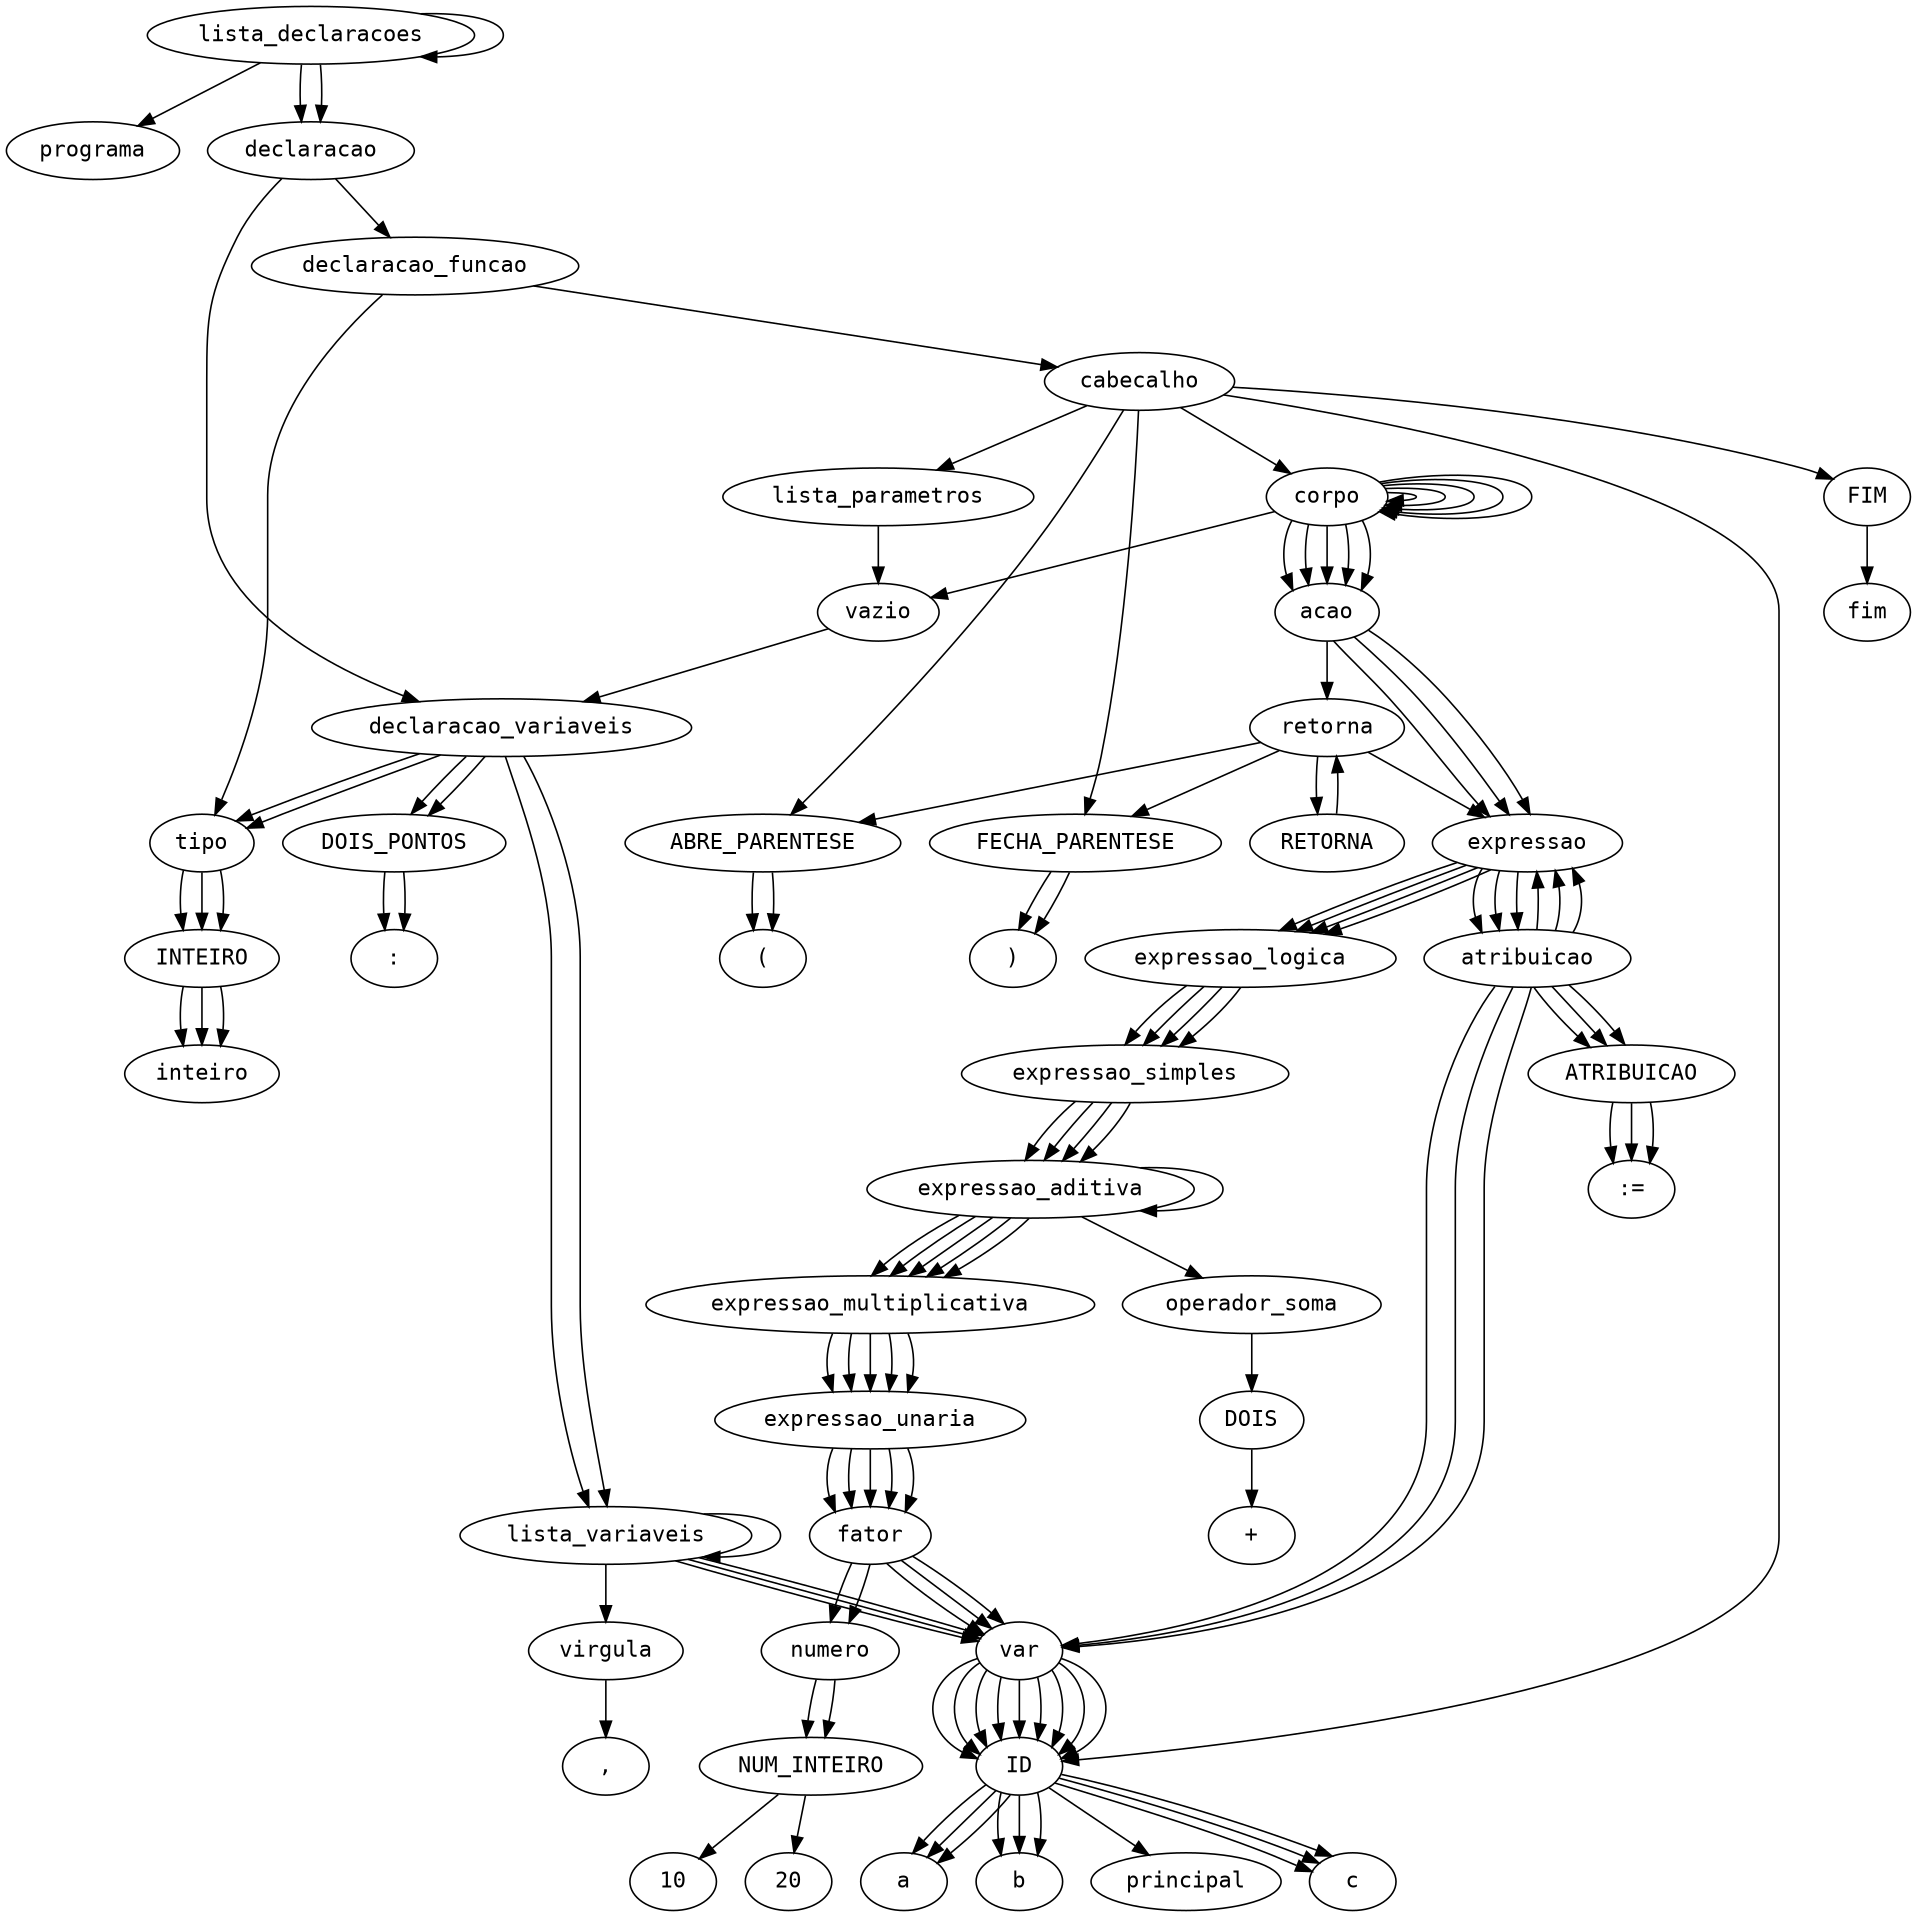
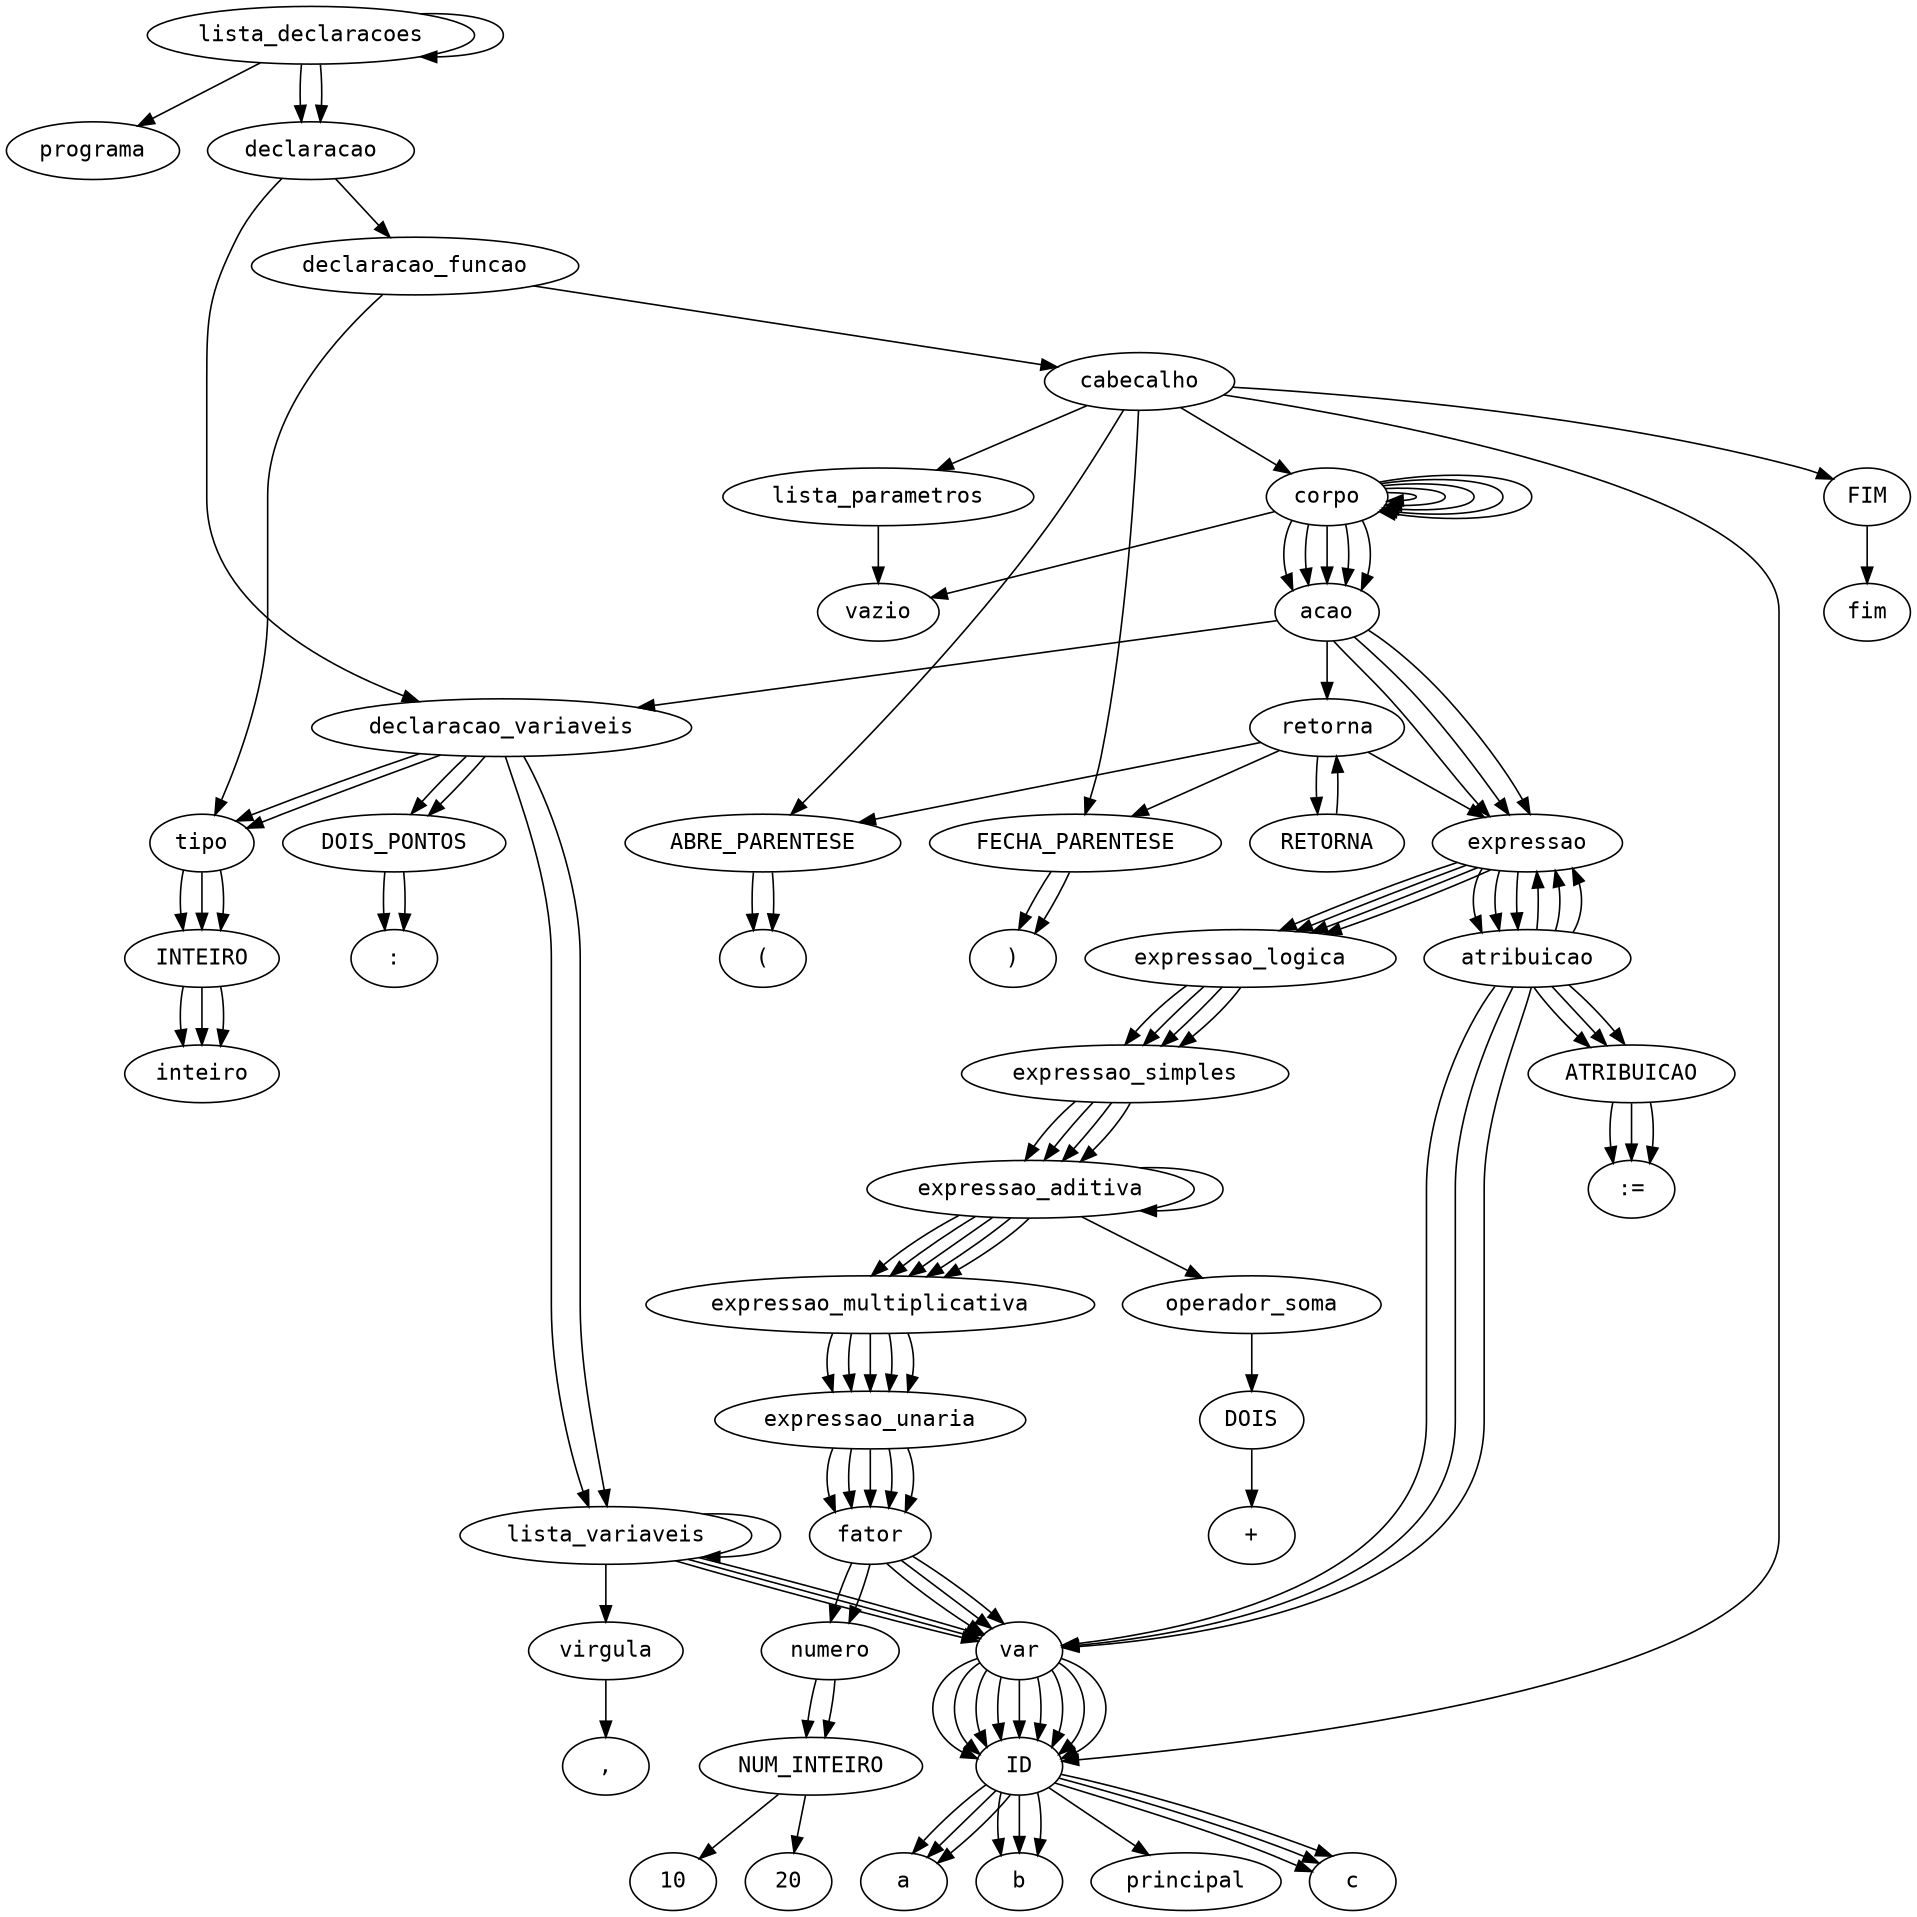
edge "vazio" -> "declaracao_variaveis": now "acao" -> "declaracao_variaveis"
